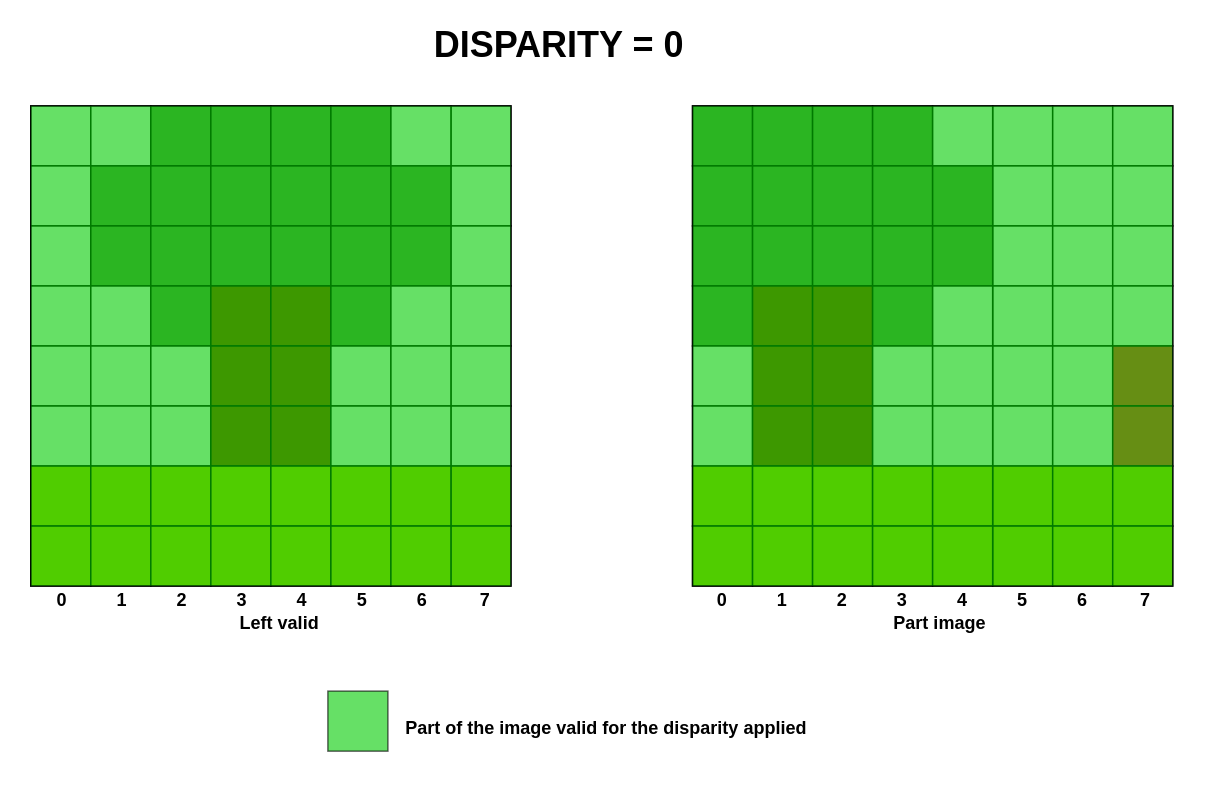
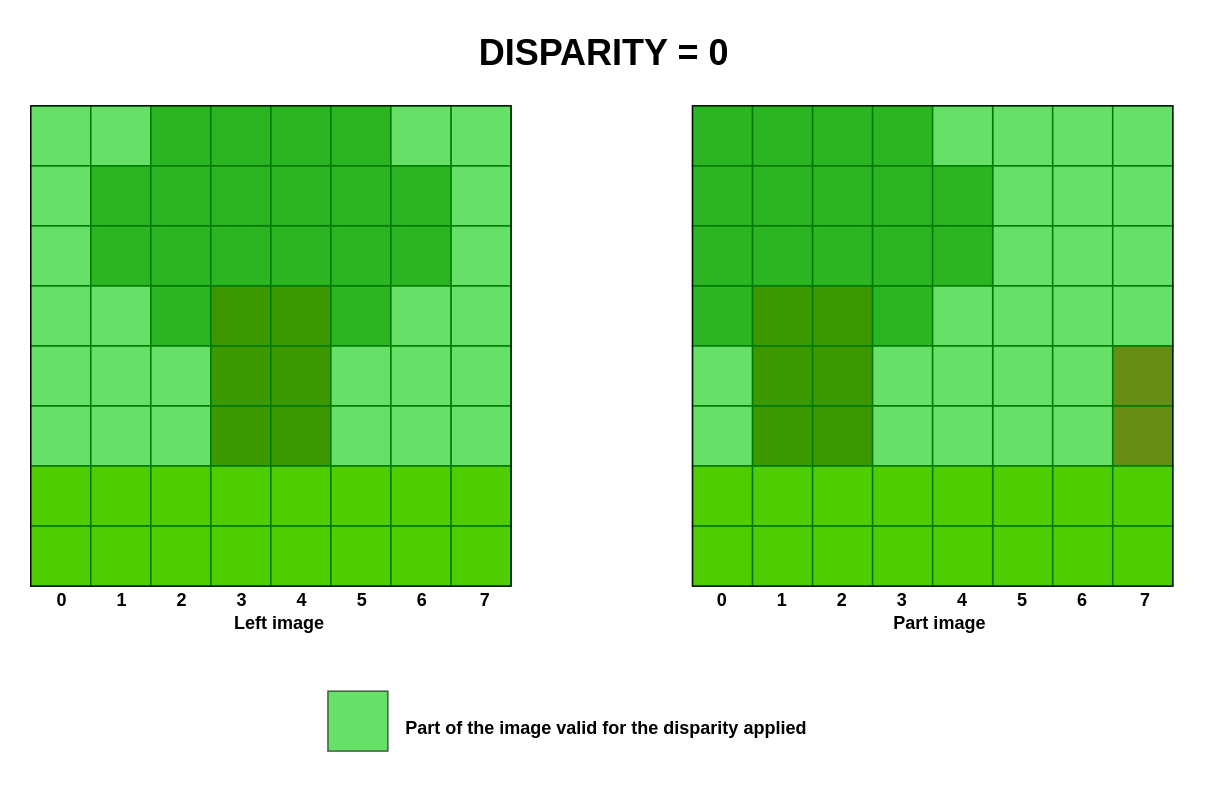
node "DISPARITY = 0": moved (574, 46) -> (619, 53)
node "Left valid": label "Left valid" -> "Left image"
